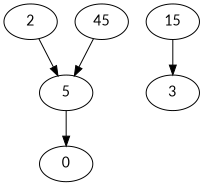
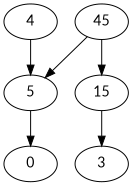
node "2": label "2" -> "4"
edge "45" -> "15": added
